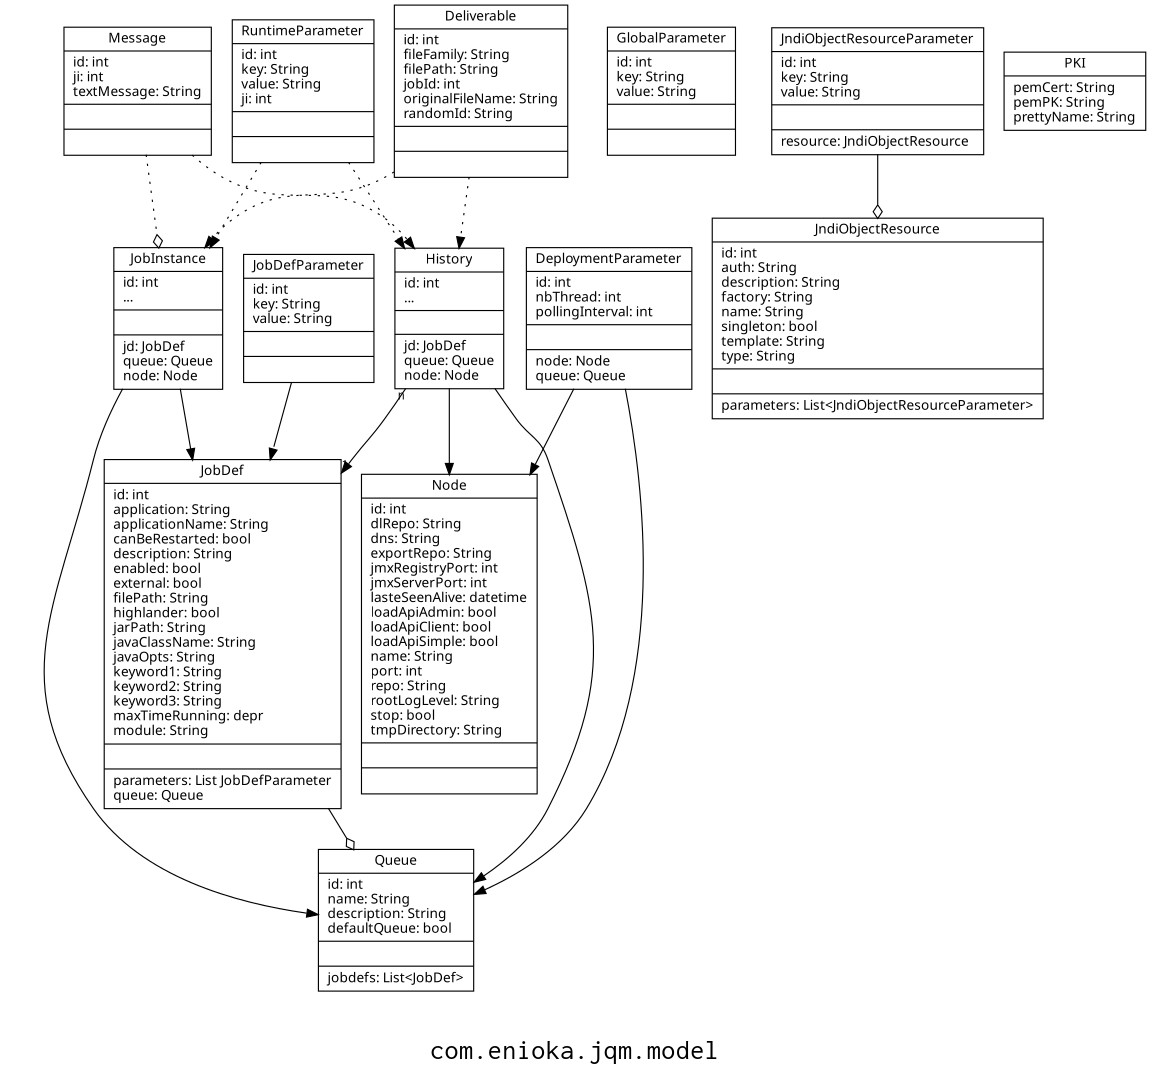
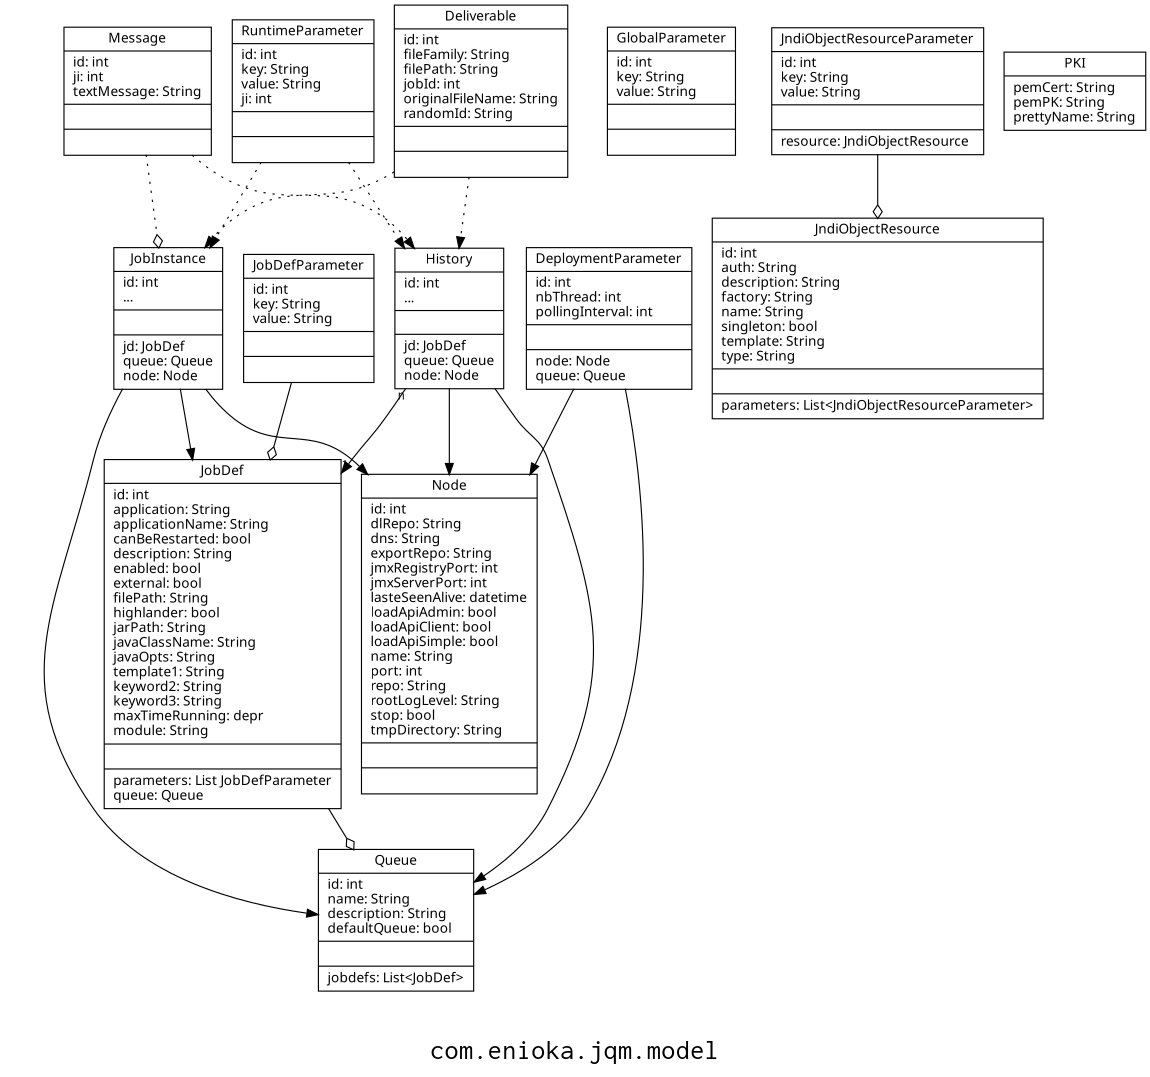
edge "JobDefParameter" -> "JobDef": arrowhead normal -> odiamond
edge "JobInstance" -> "Node": added
node "JobDef": text "keyword1: String" -> "template1: String"
